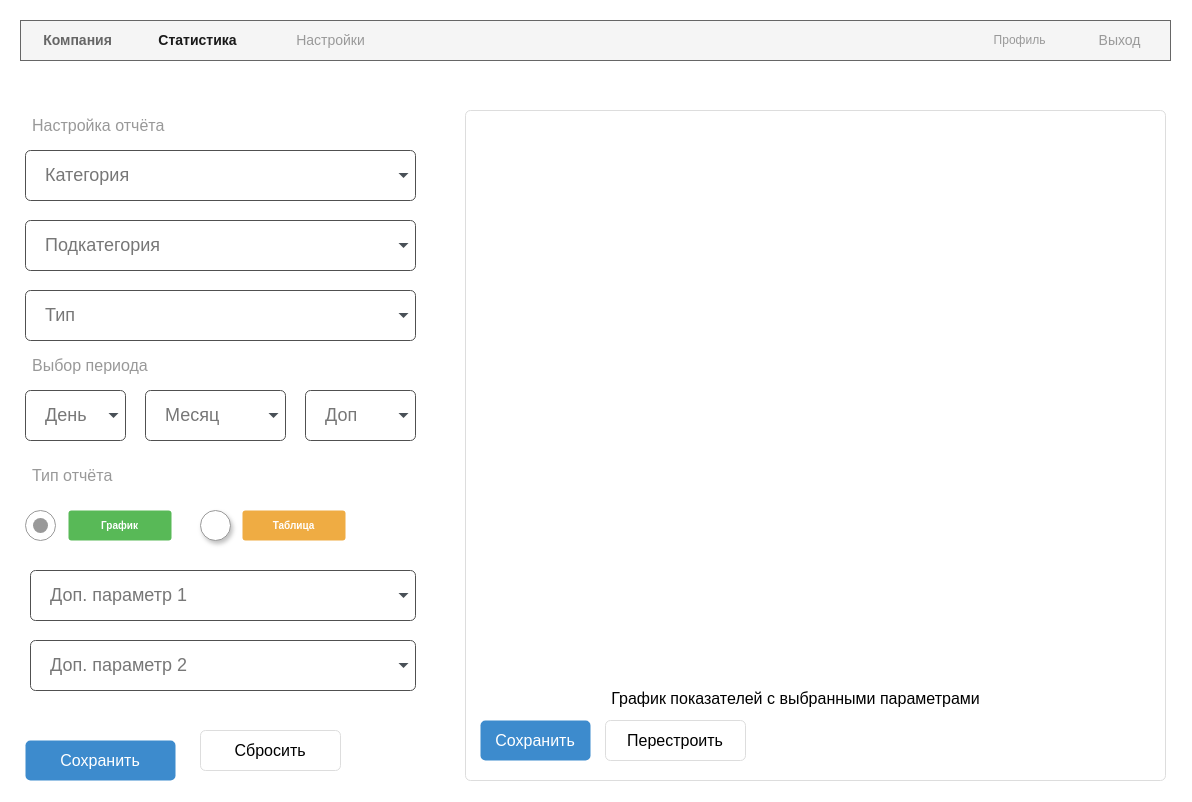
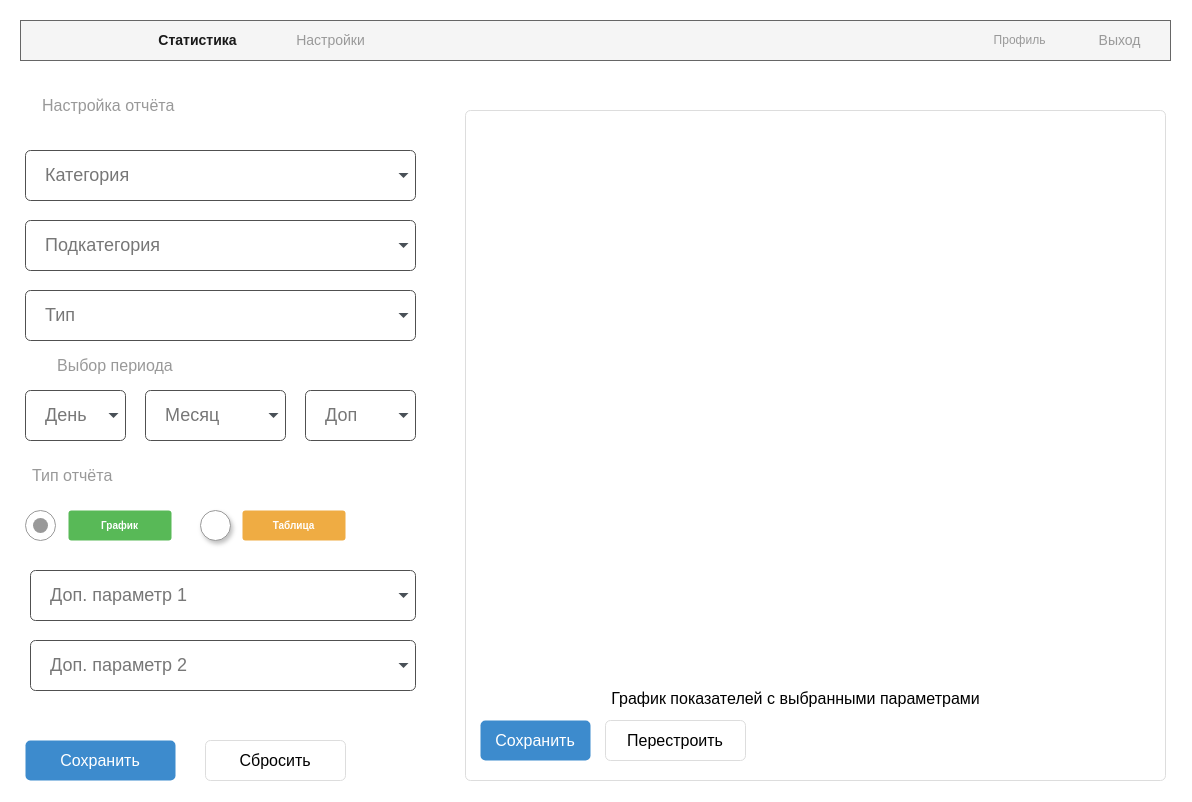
node "Компания": removed
node "Настройка отчёта": moved (186, 126) -> (196, 106)
node "Выбор периода": moved (186, 366) -> (211, 366)
node "Сбросить": moved (271, 751) -> (276, 761)
